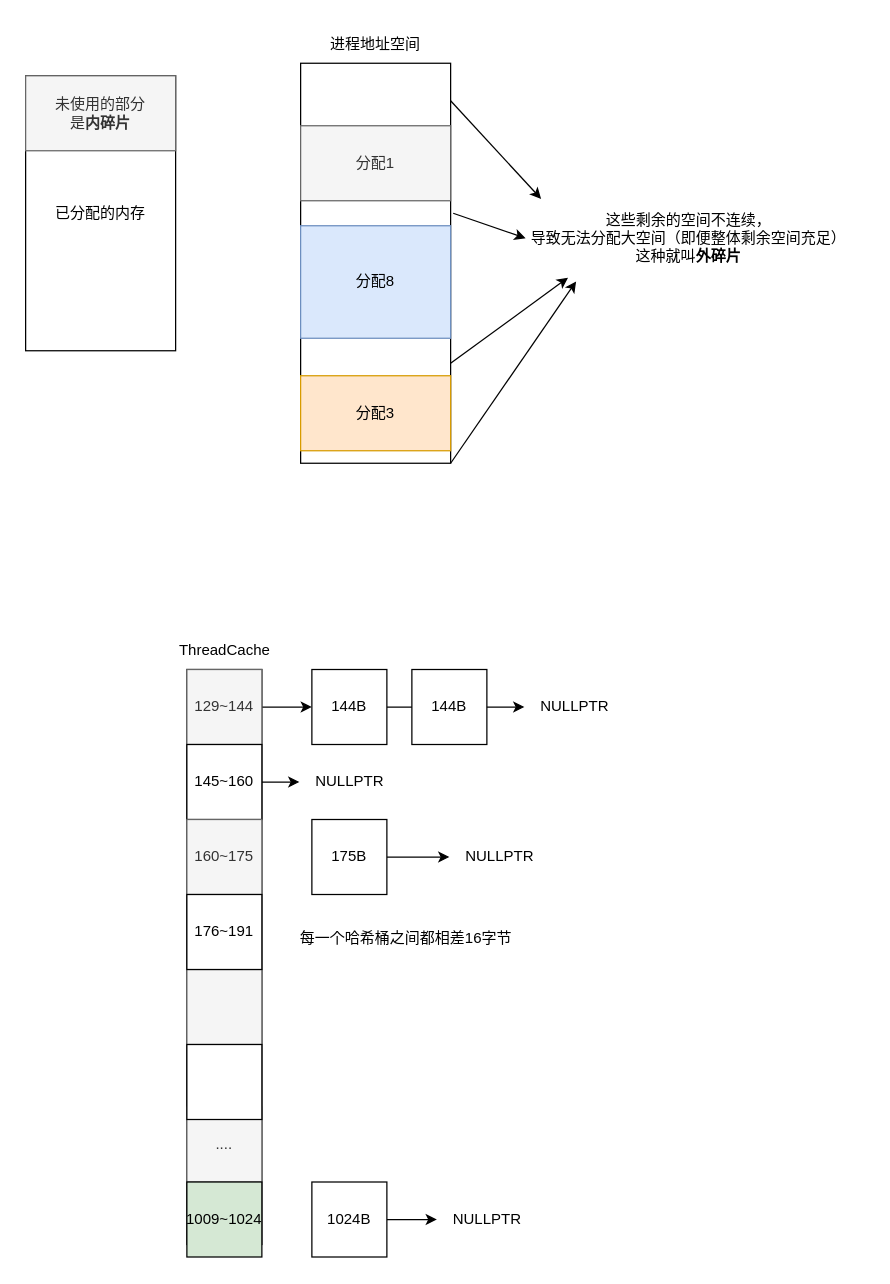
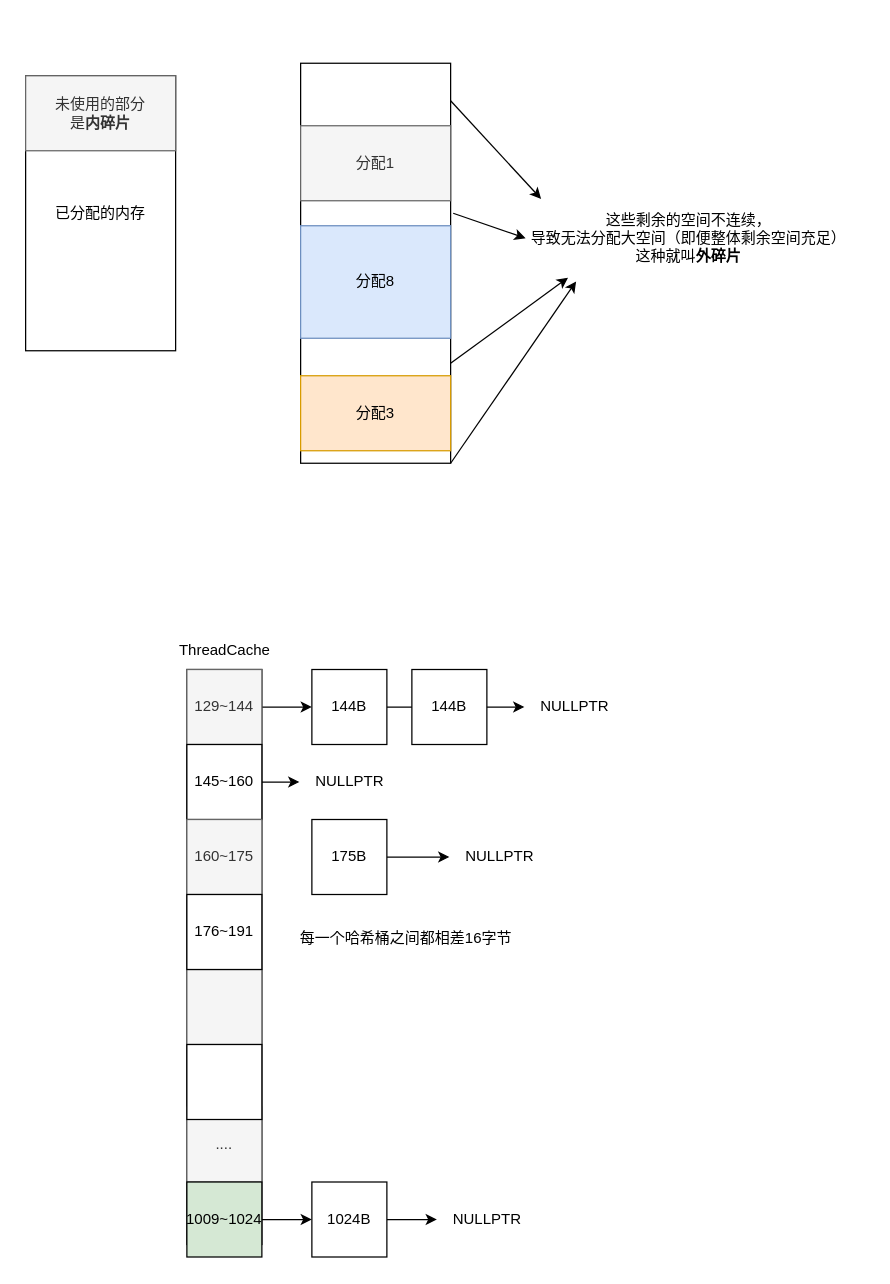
node "进程地址空间": removed
edge "1009~1024" -> "1024B": added
